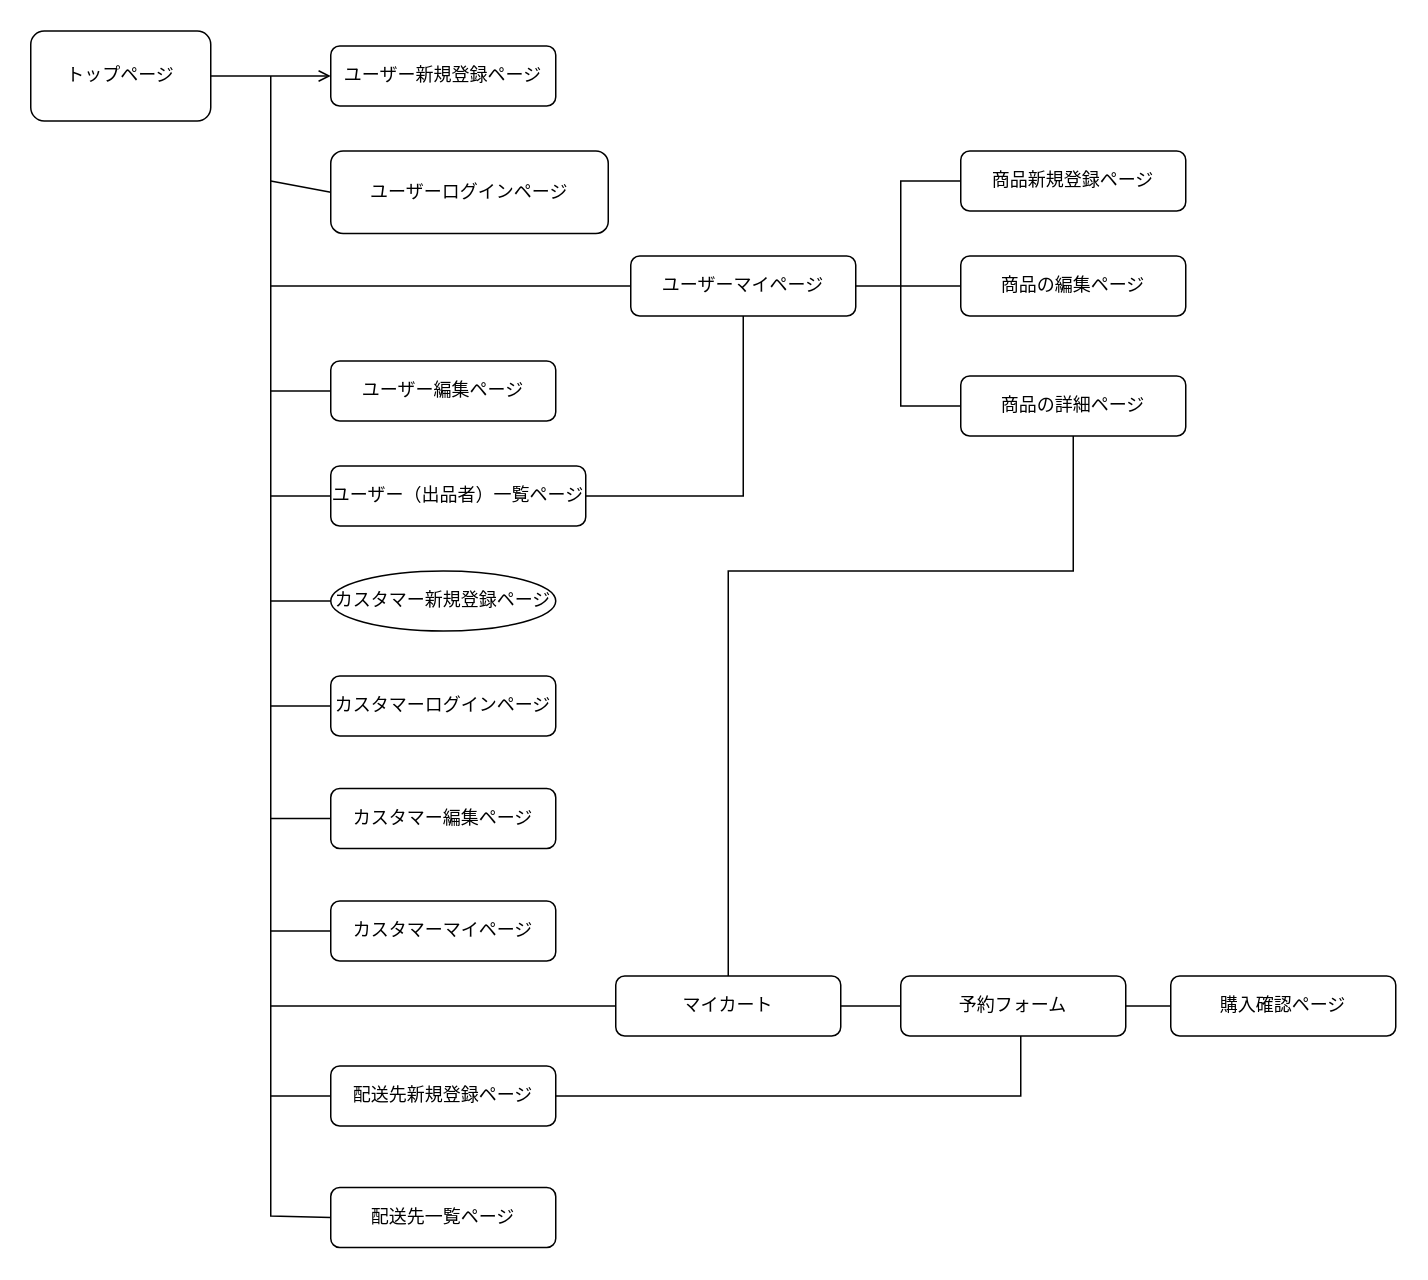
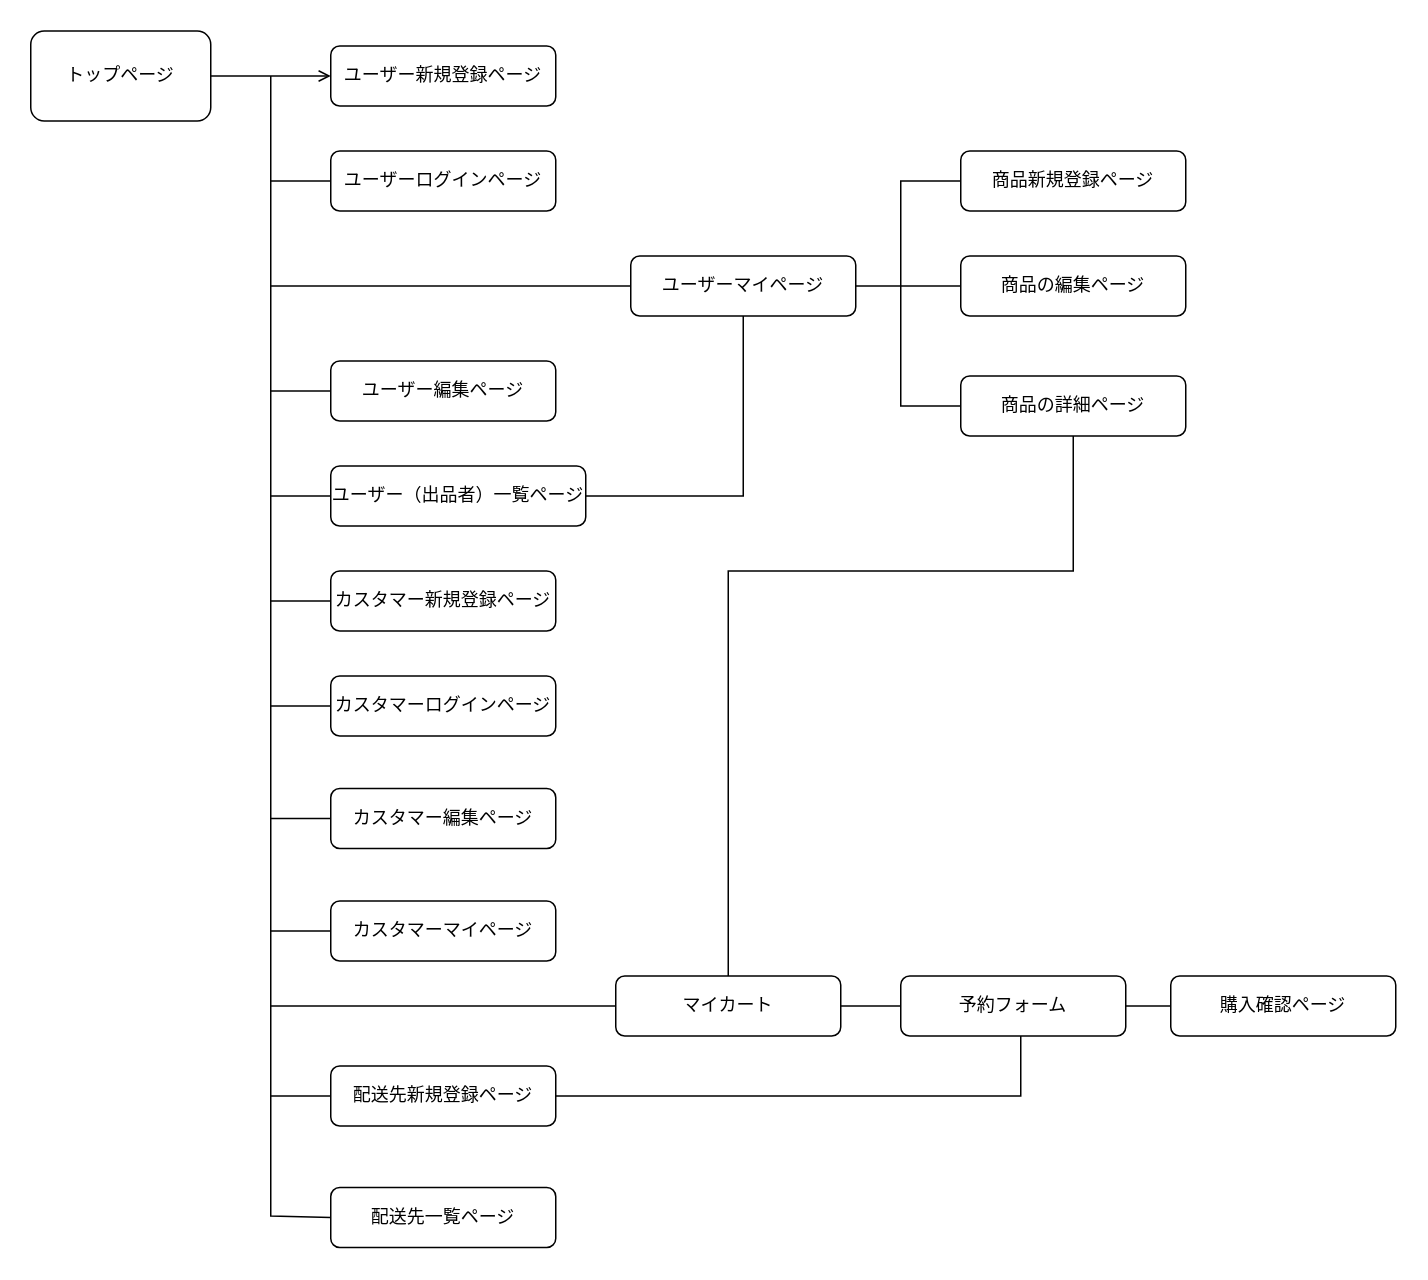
node "ユーザーログインページ": size 278x83 -> 225x60
node "カスタマー新規登録ページ": shape ellipse -> rounded rectangle
